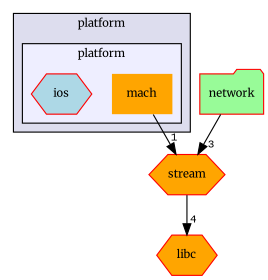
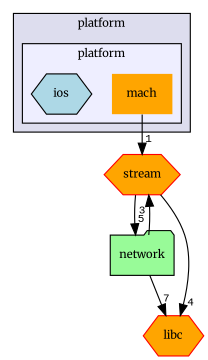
node "ios": color red -> black
node "network": color red -> black
edge "stream" -> "network": added
edge "network" -> "libc": added
